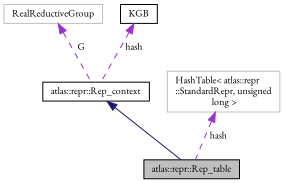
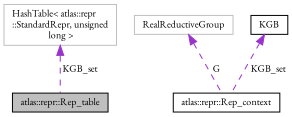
edge "atlas::repr::Rep_context" -> "KGB": label " hash" -> " KGB_set"
edge "atlas::repr::Rep_table" -> "atlas::repr::Rep_context": removed
edge "atlas::repr::Rep_table" -> "HashTable< atlas::repr ::StandardRepr, unsigned long >": label " hash" -> " KGB_set"
